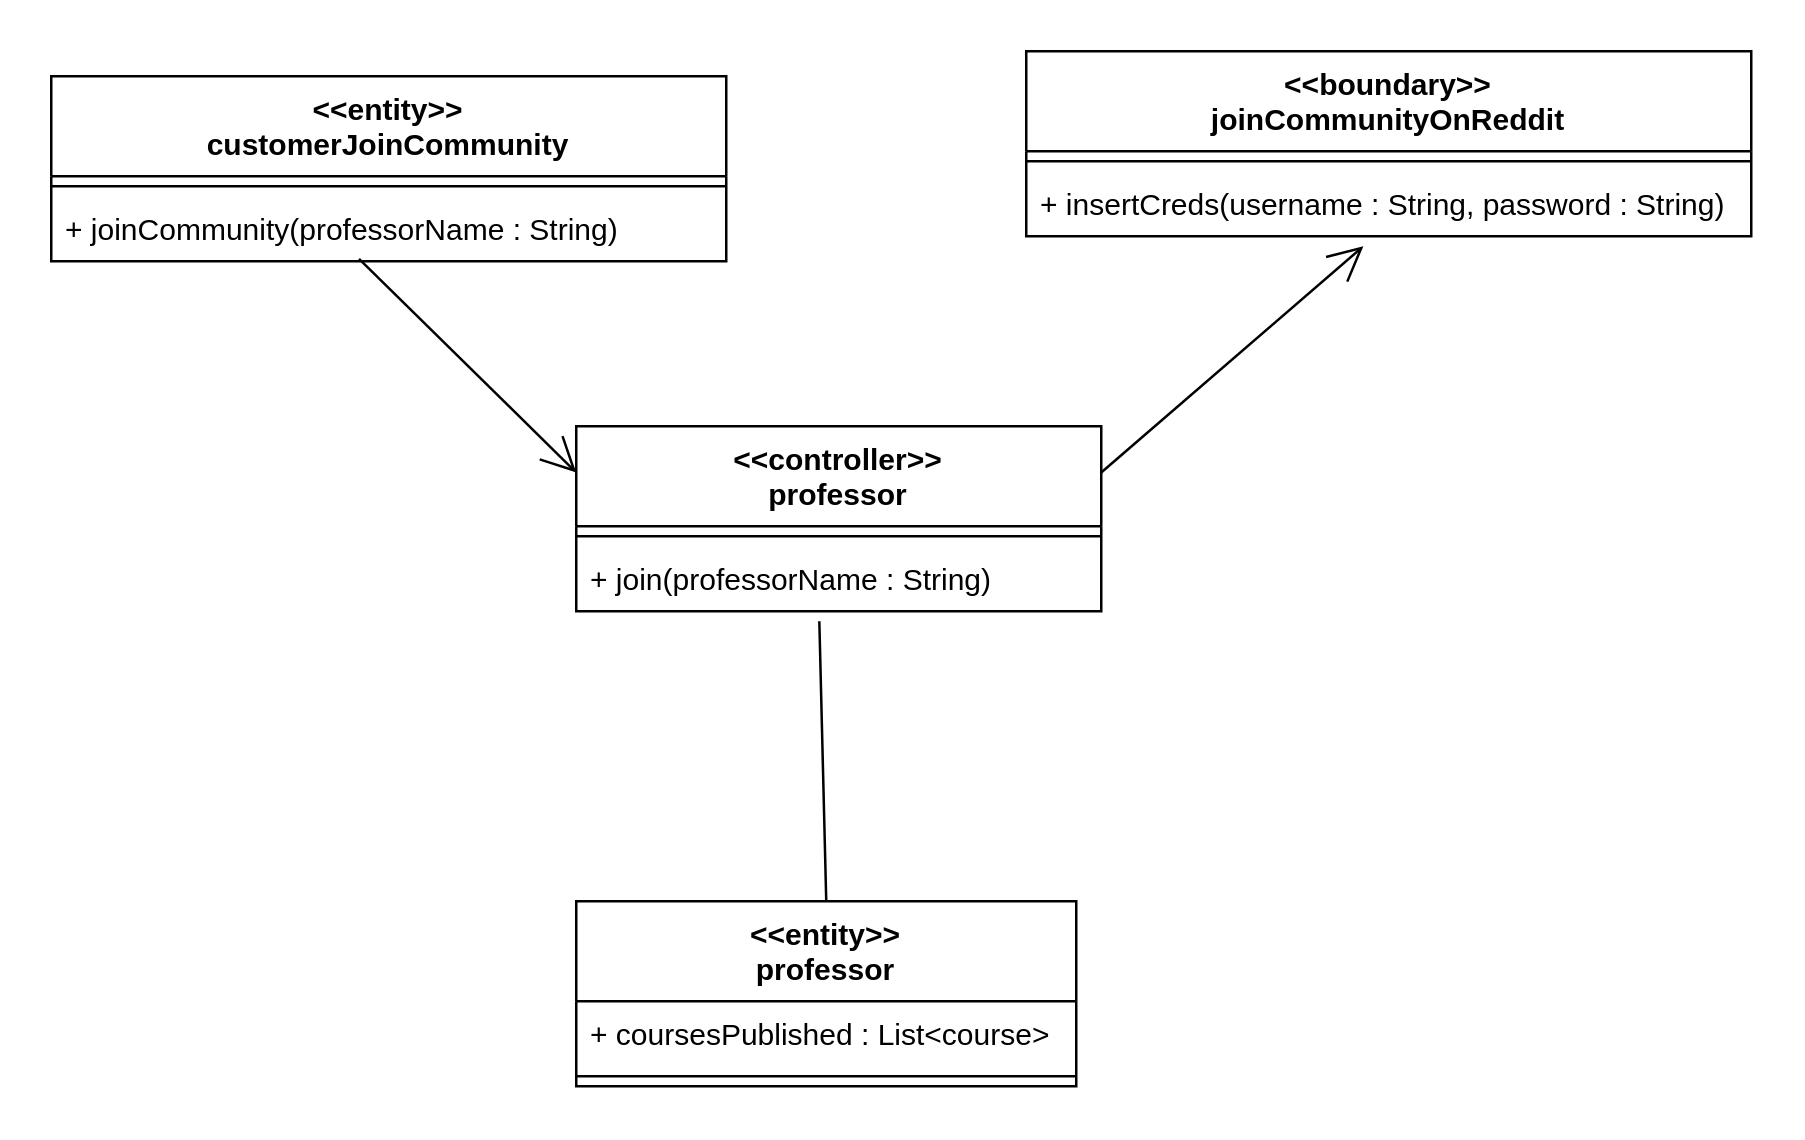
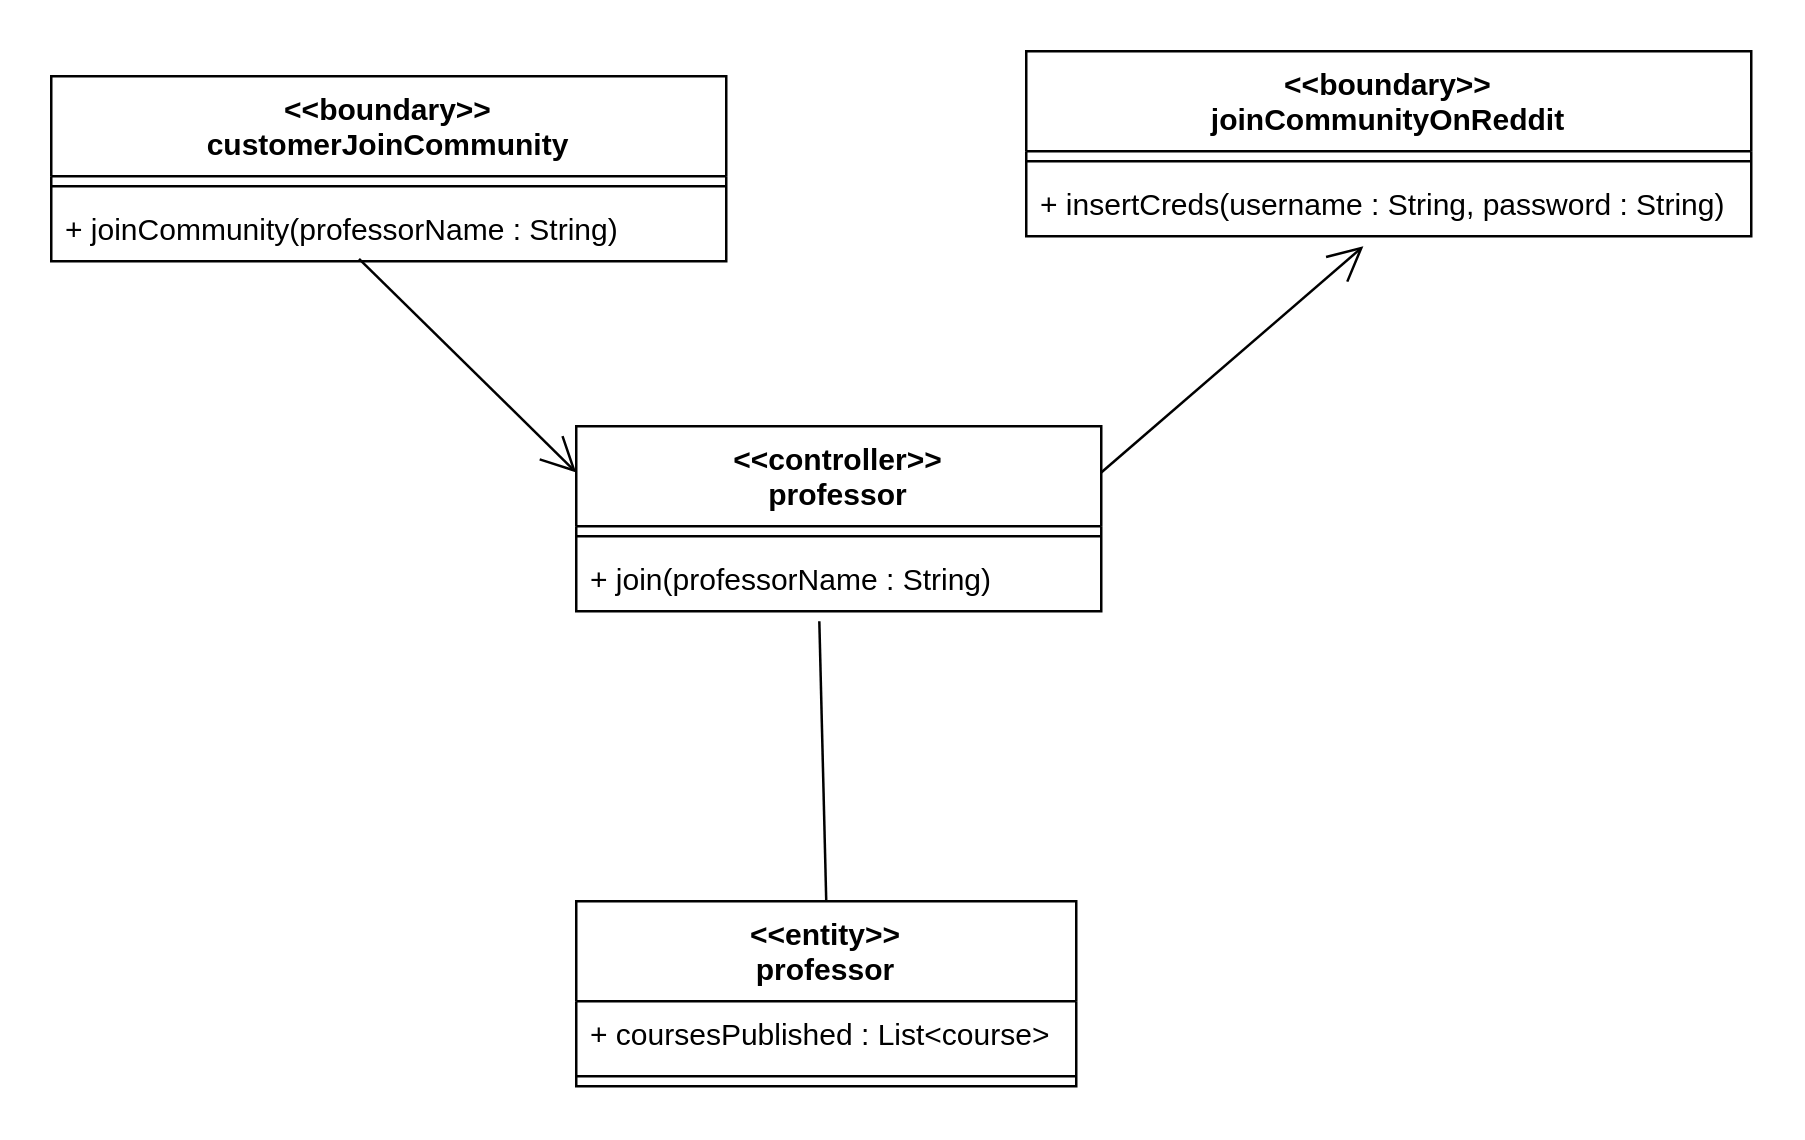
node "<<entity>> customerJoinCommunity": label "<<entity>> customerJoinCommunity" -> "<<boundary>> customerJoinCommunity"
